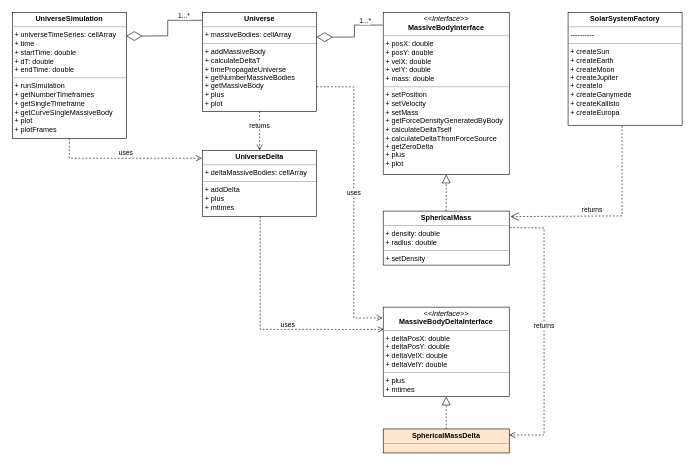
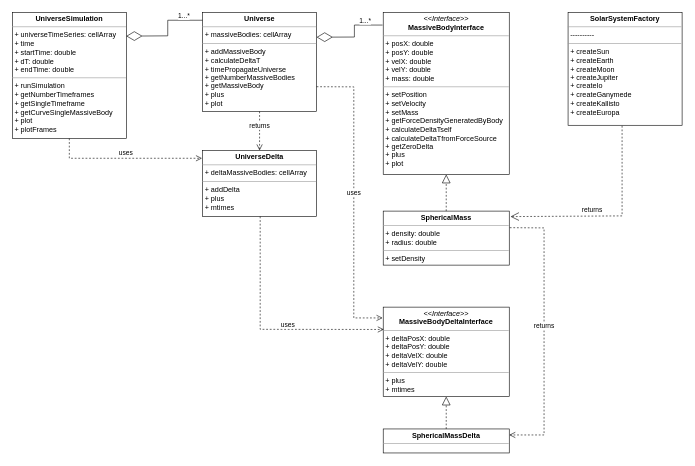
node "SphericalMassDelta": fillcolor #ffe6cc -> #ffffff
